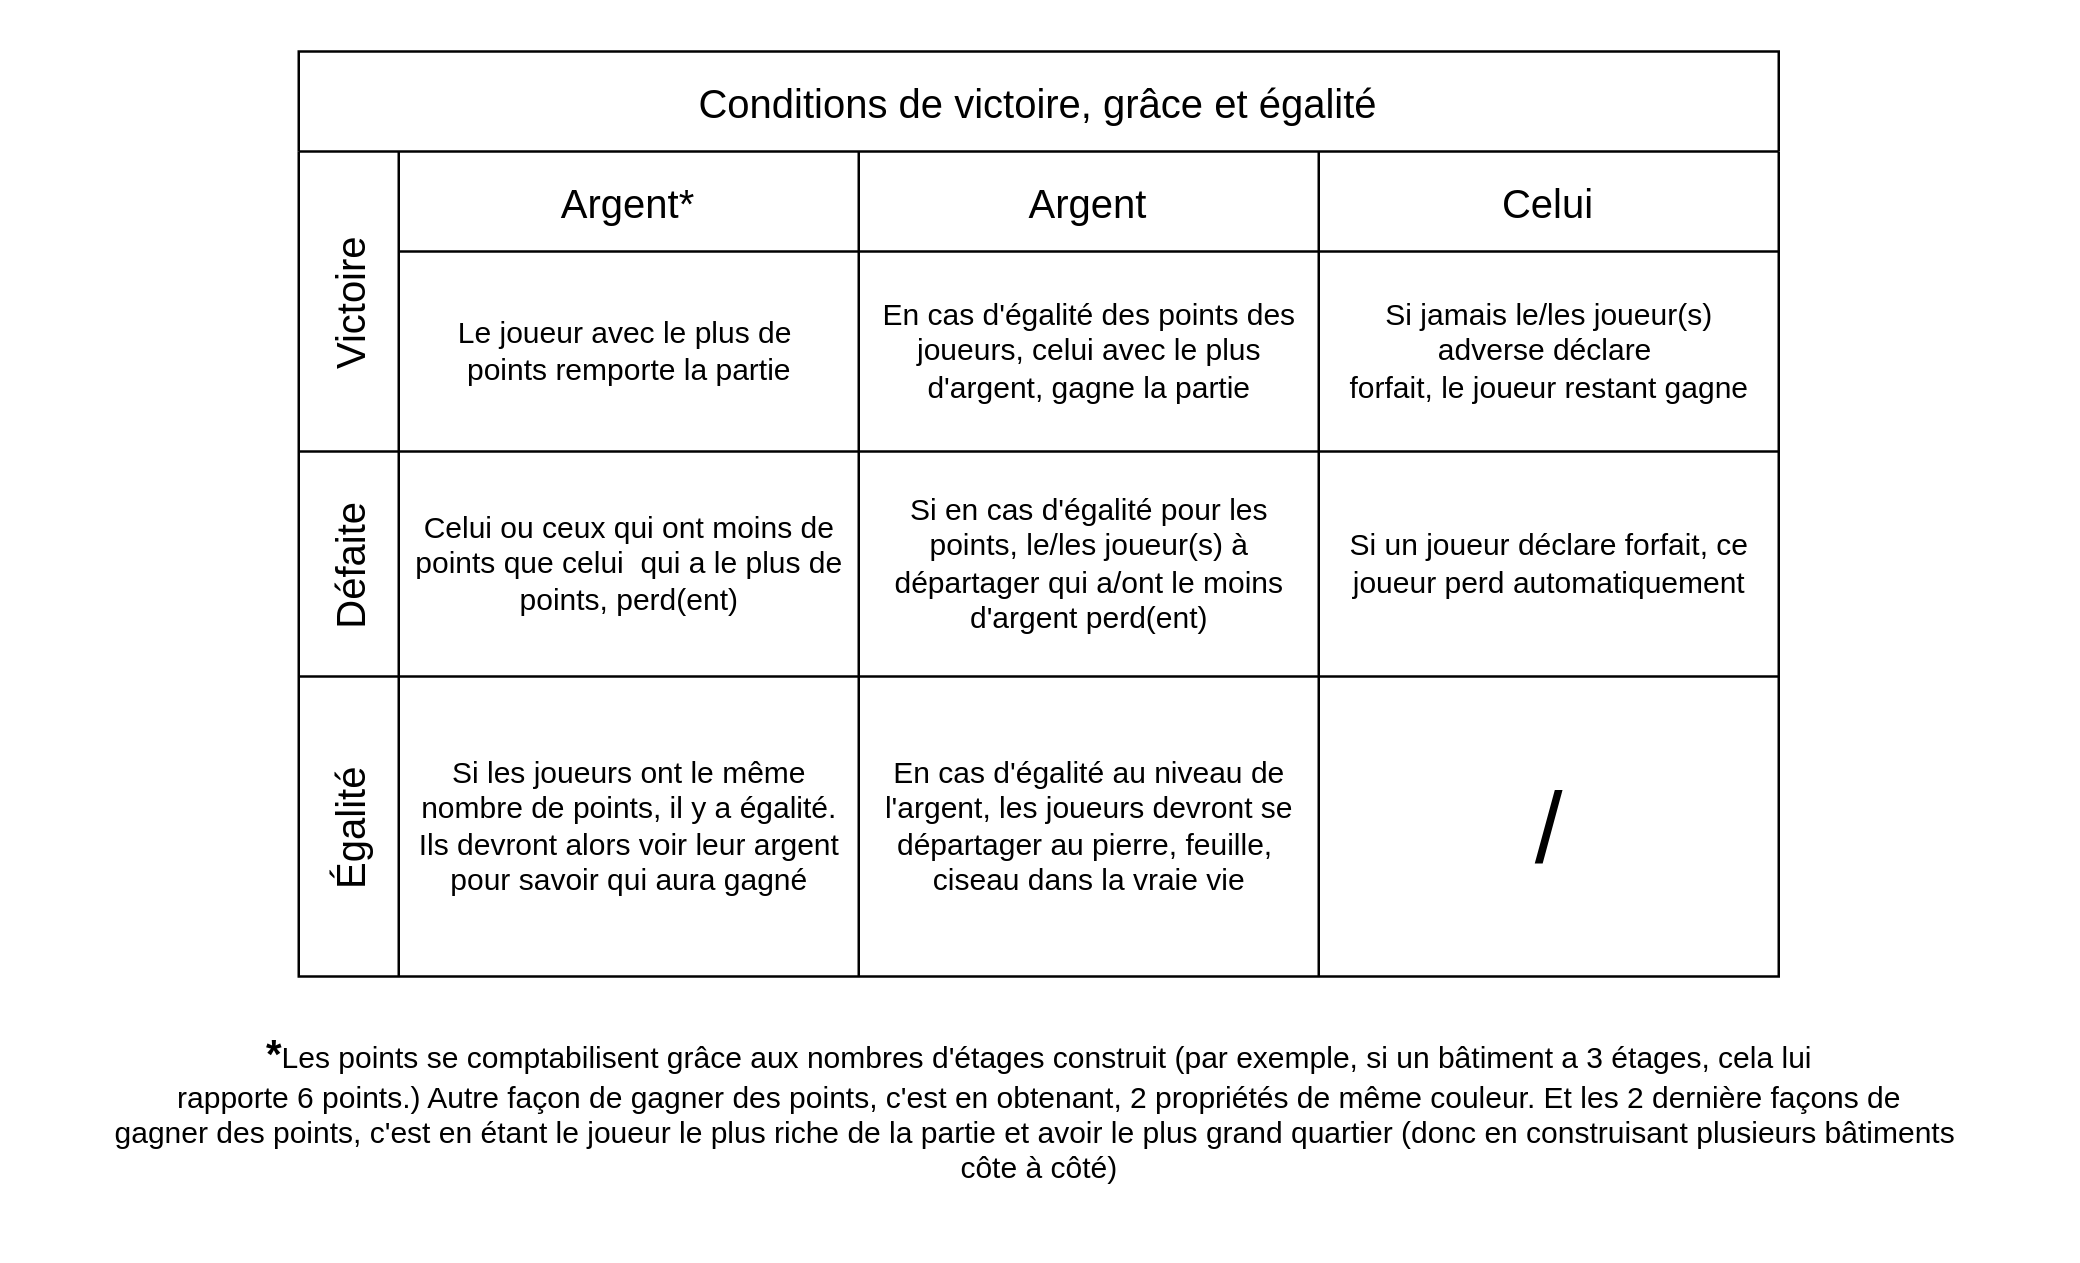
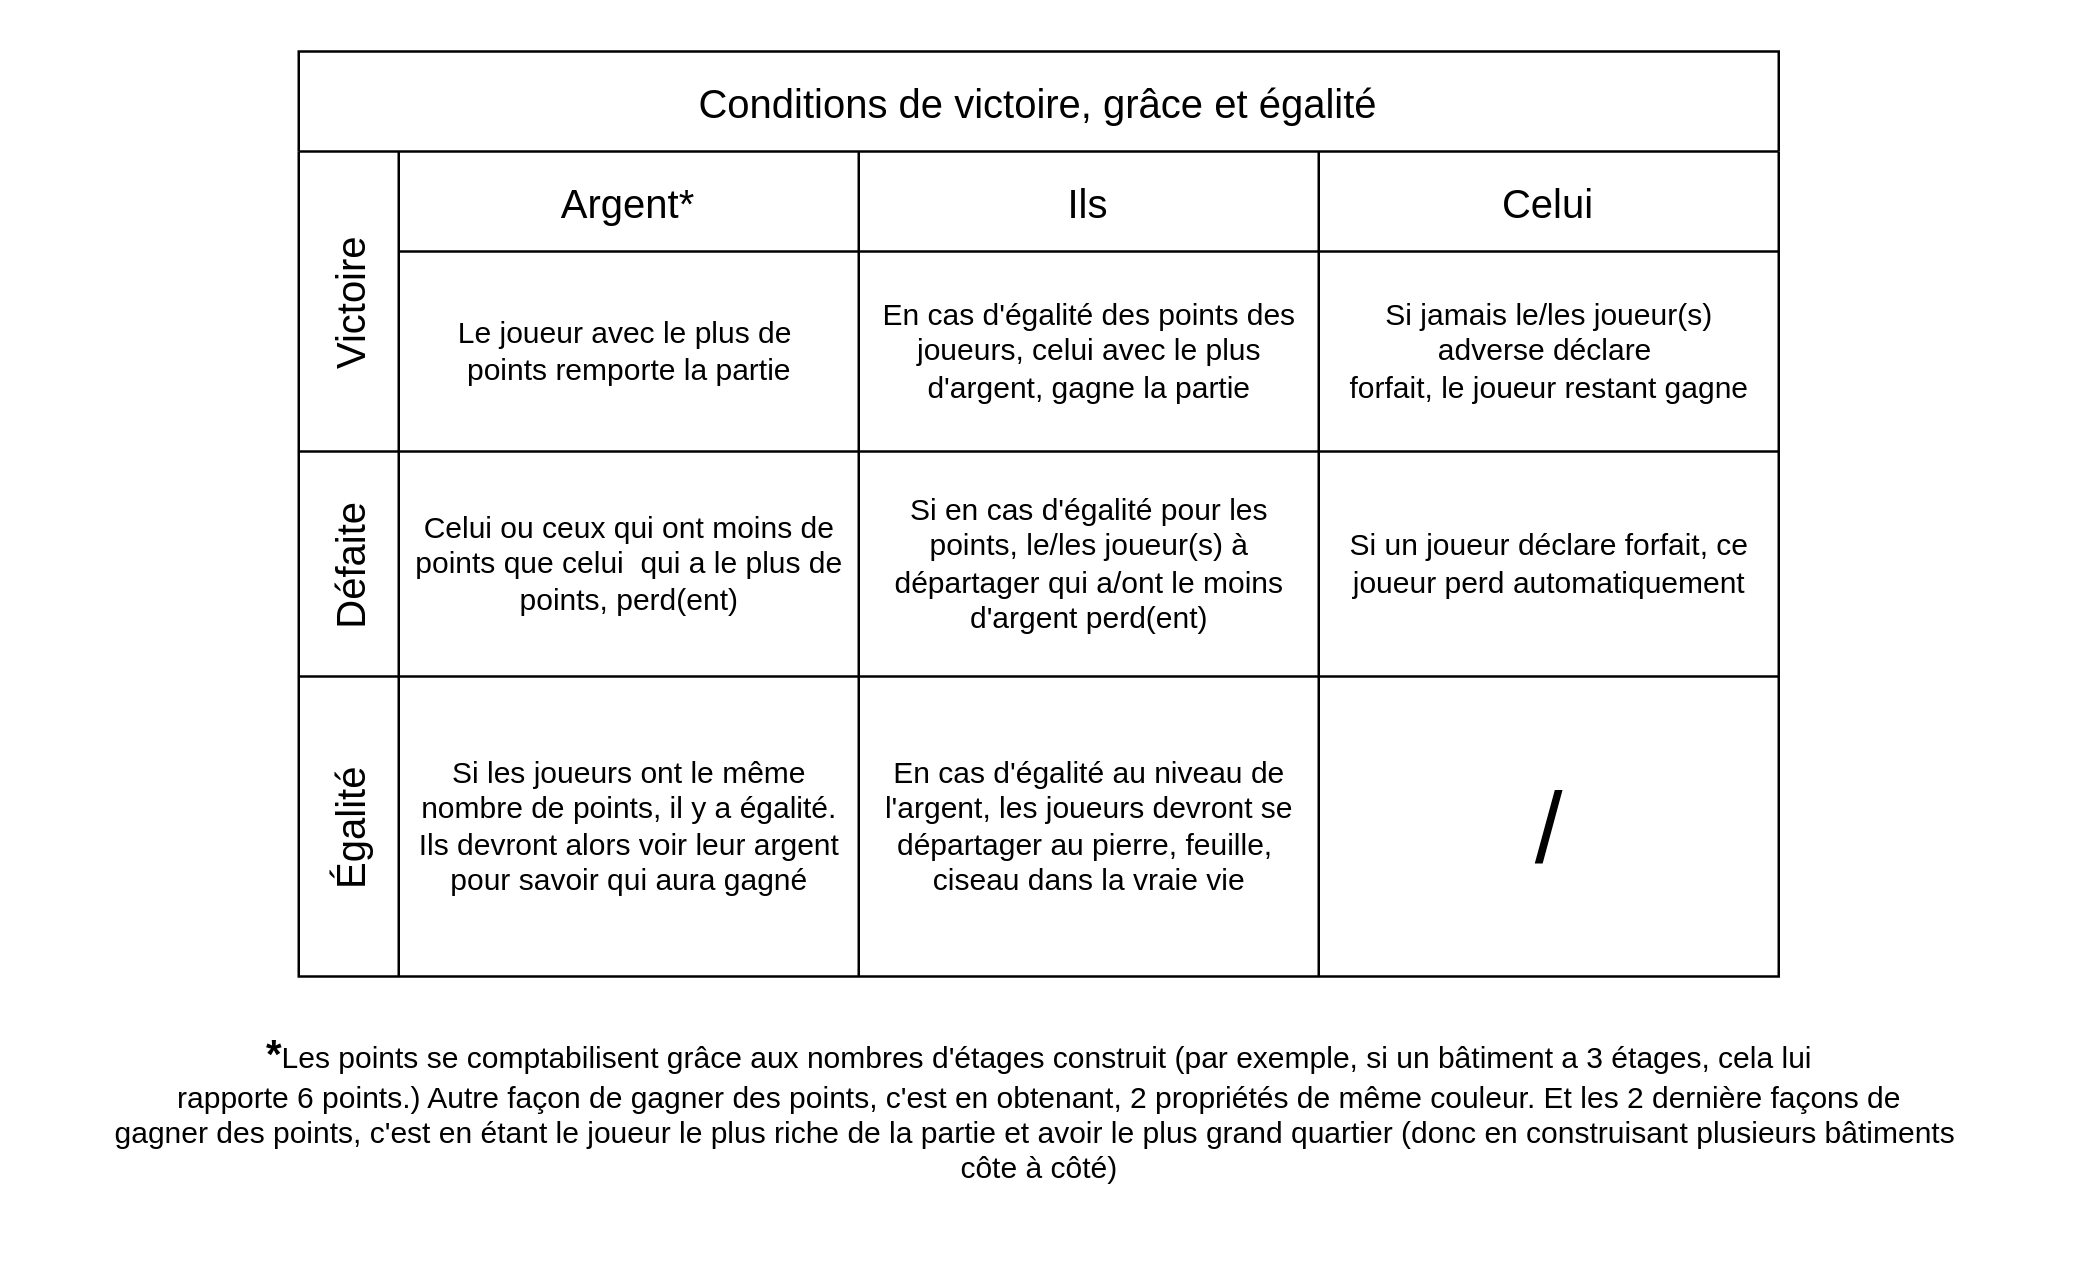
node "Argent": label "Argent" -> "Ils"
